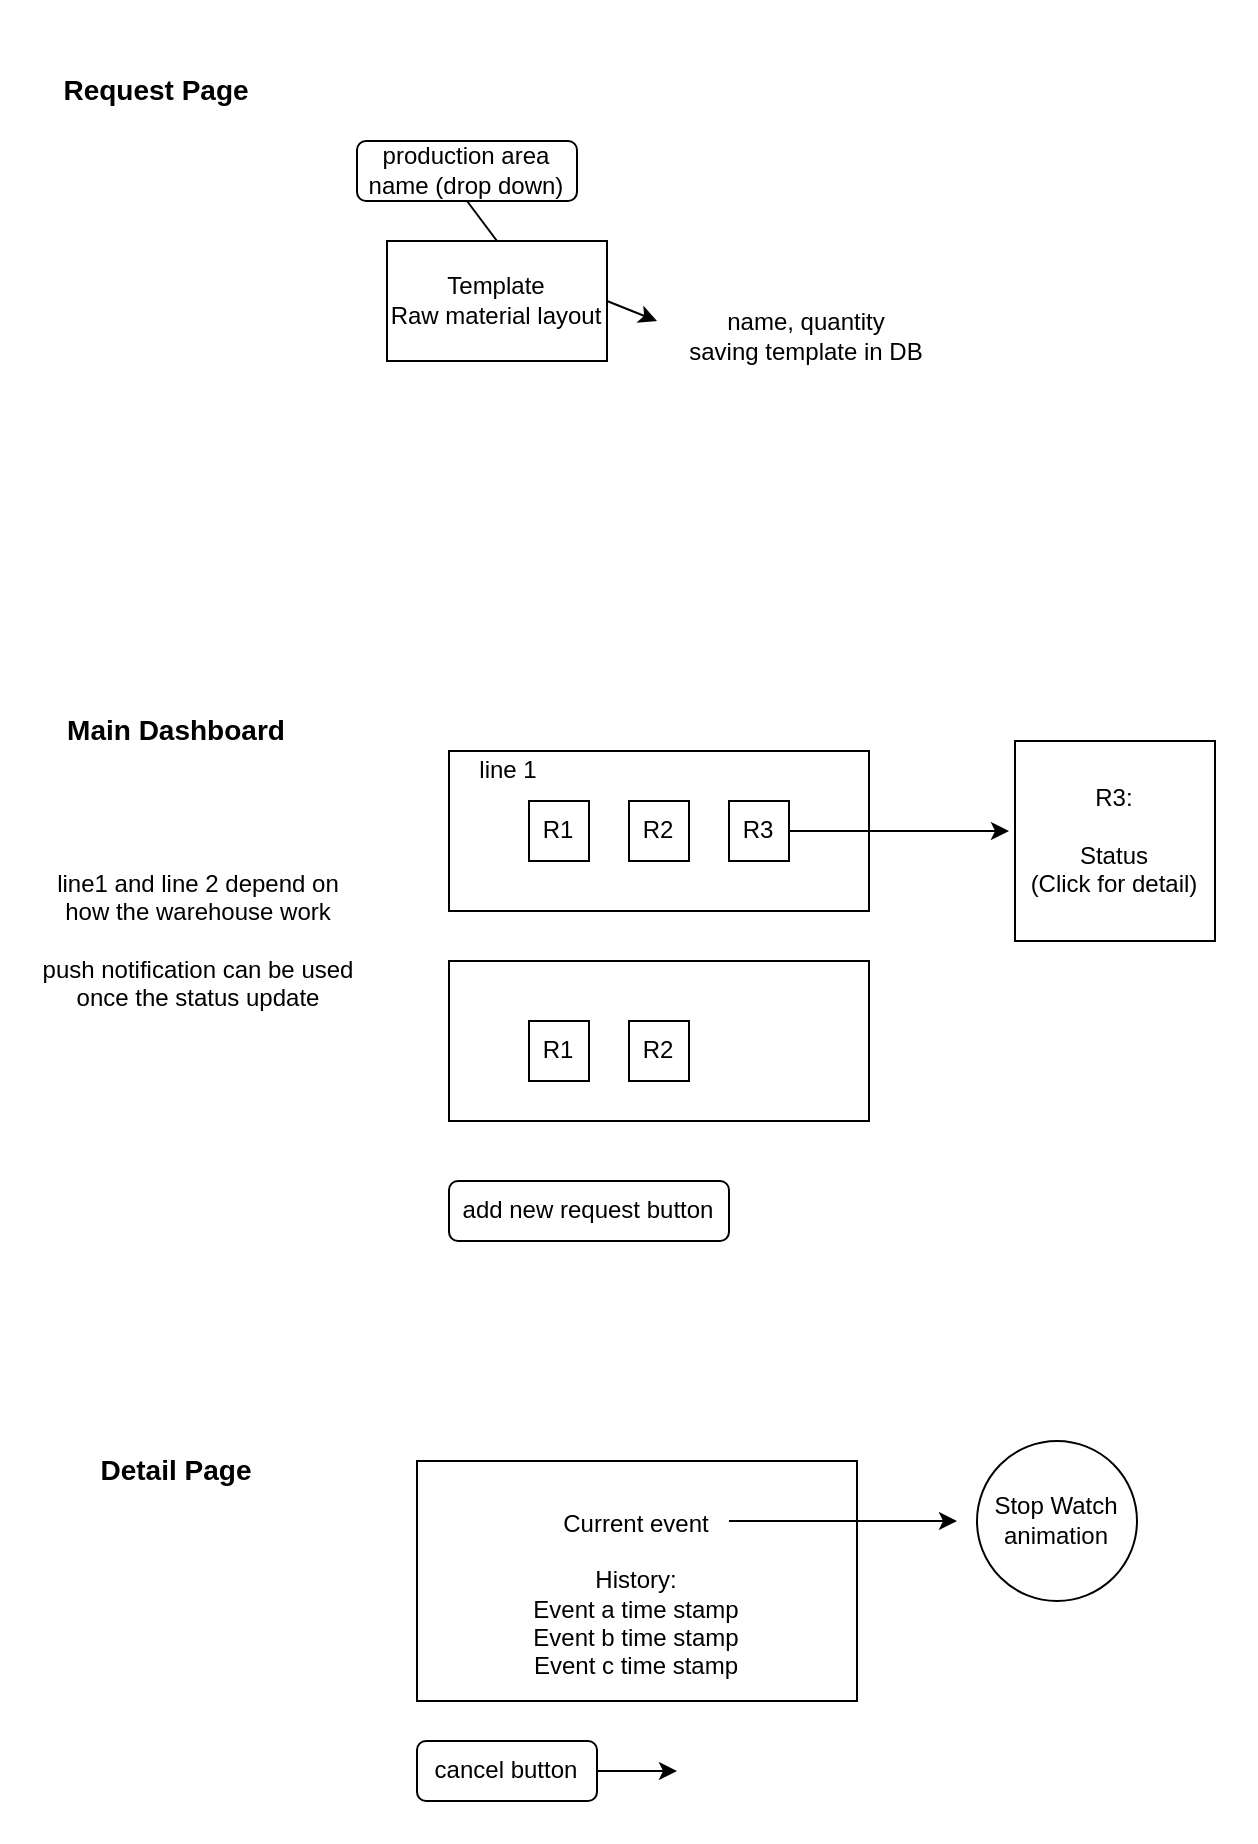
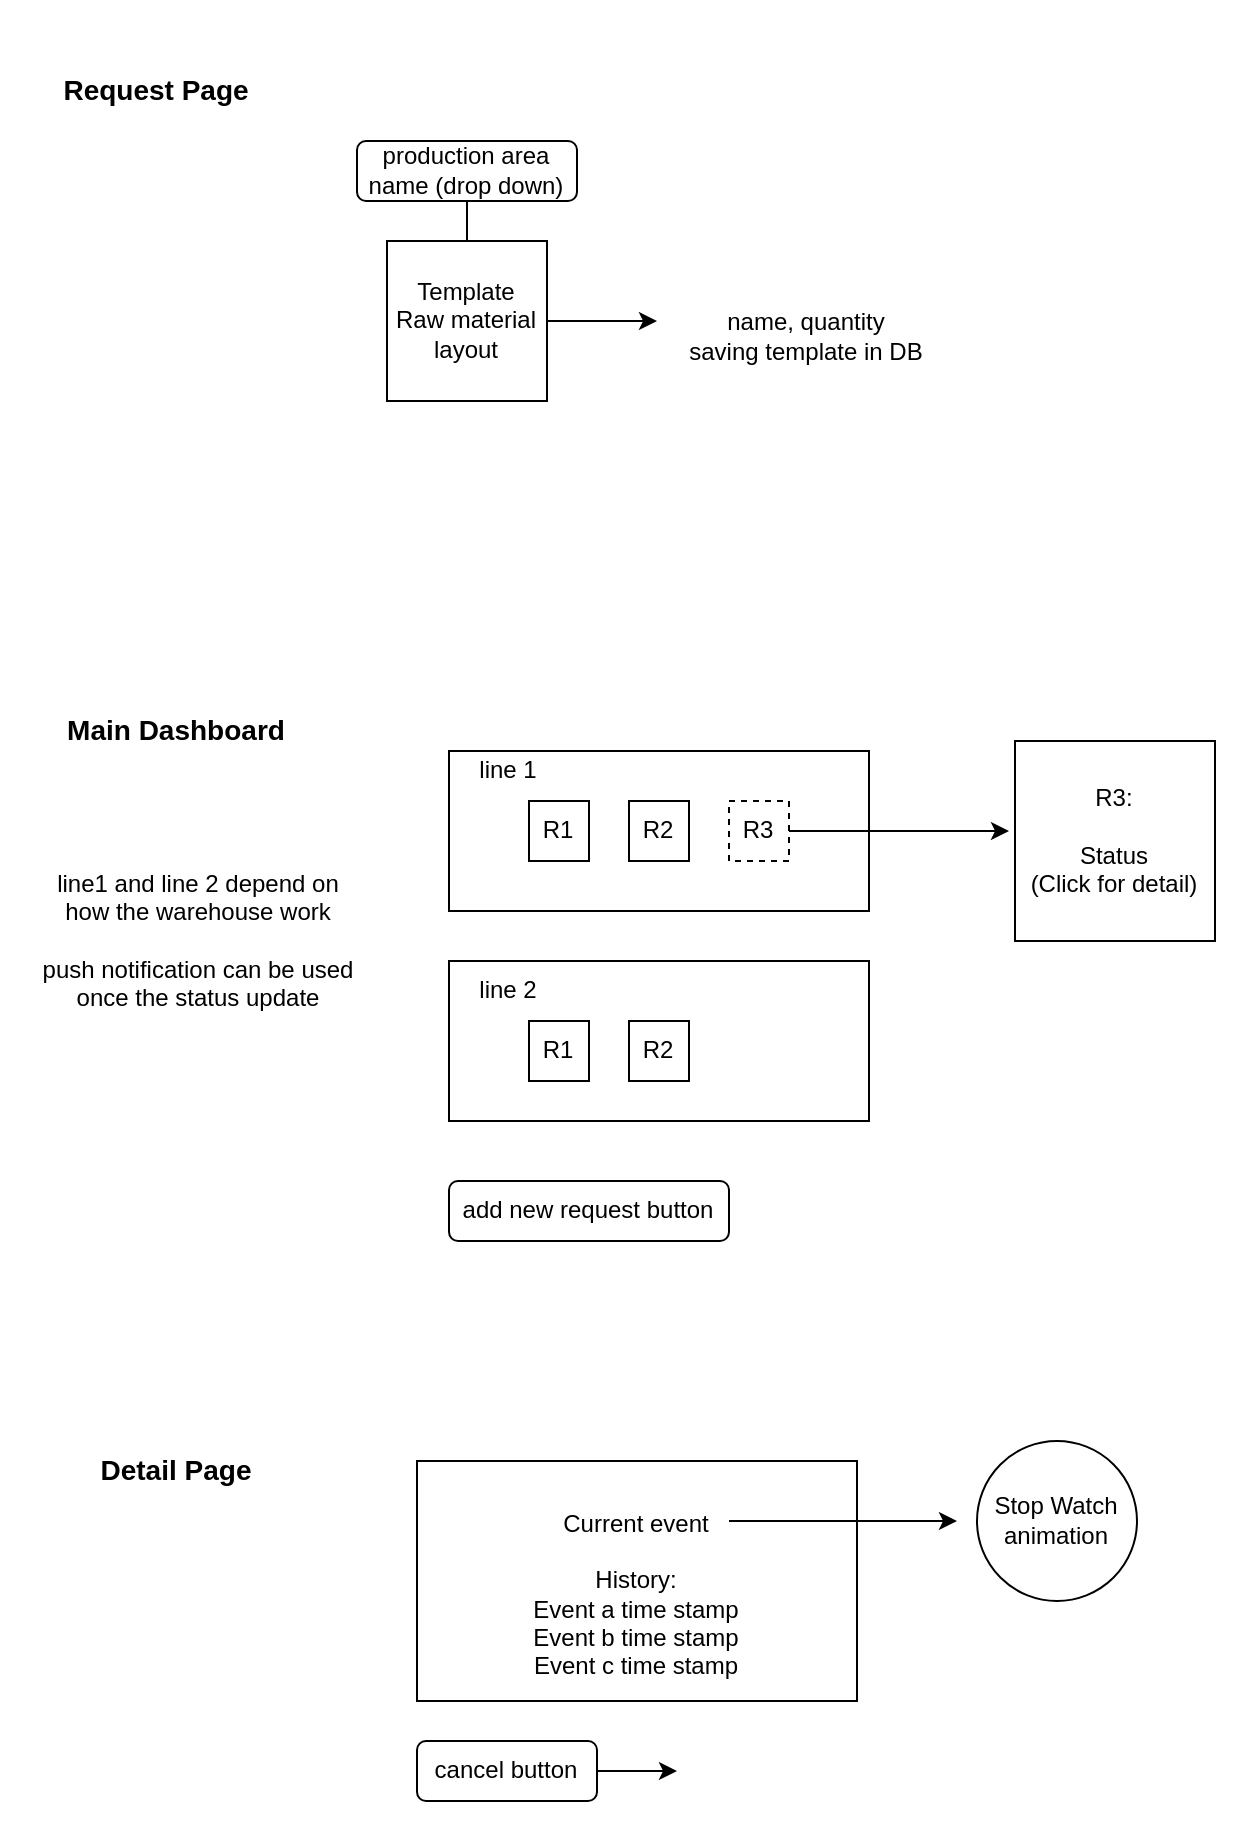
node "Template Raw material layout": size 220x120 -> 160x160
node "R3": style solid -> dashed
node "line 2": added
